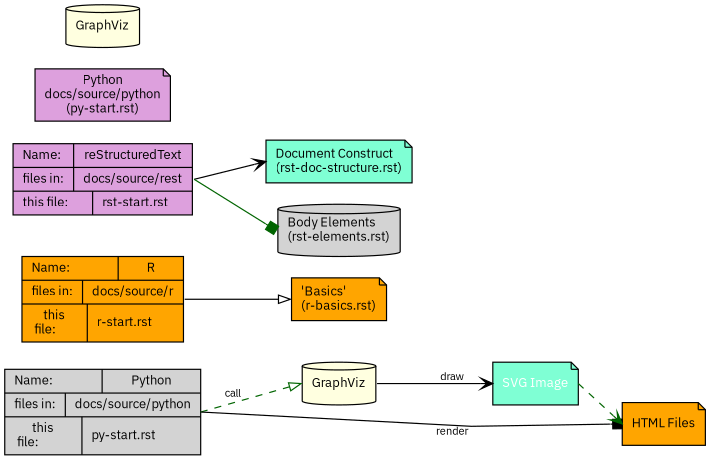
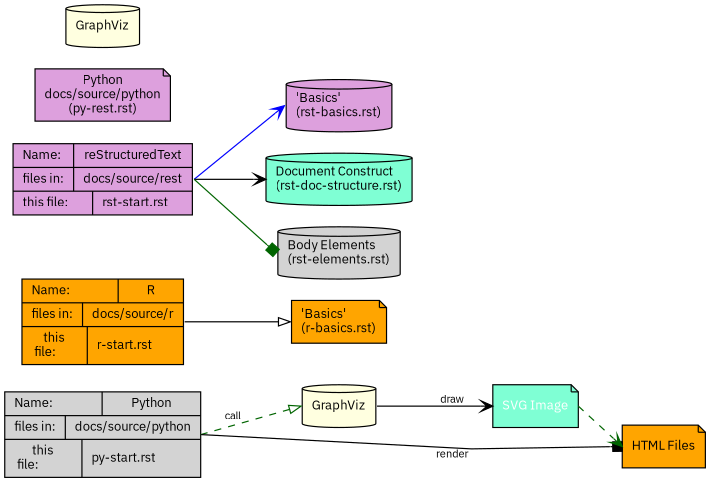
node "Python docs/source/python (py-start.rst)": label "Python docs/source/python (py-start.rst)" -> "Python docs/source/python (py-rest.rst)"
node "'Basics' (rst-basics.rst)": added
node "Document Construct (rst-doc-structure.rst)": shape note -> cylinder
